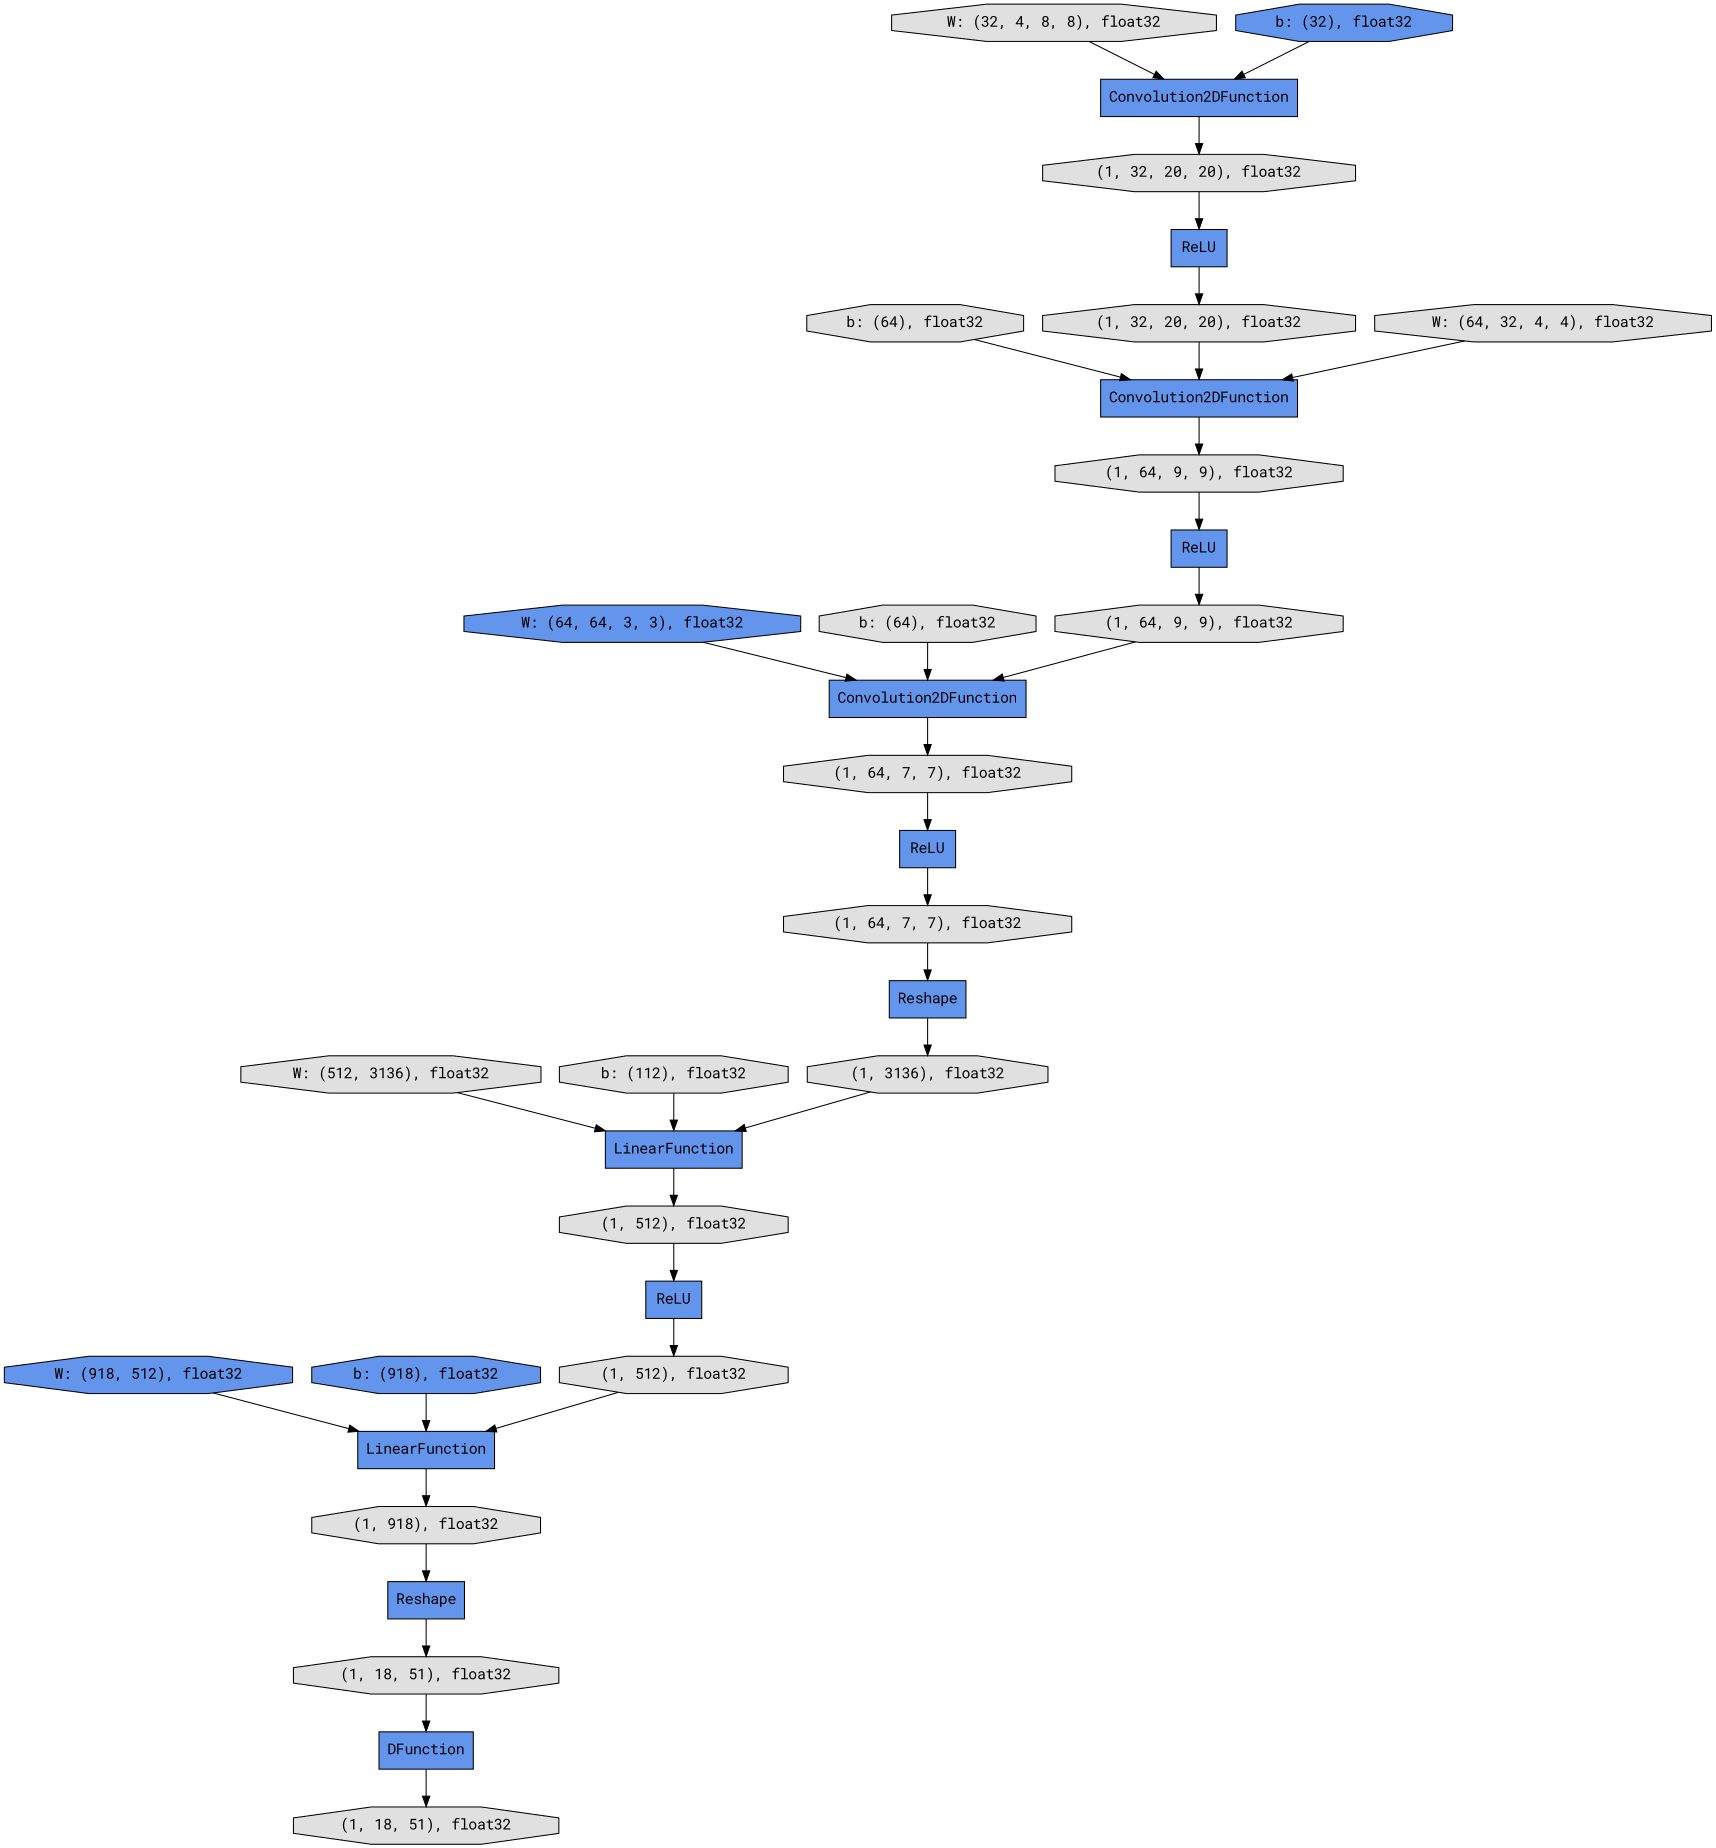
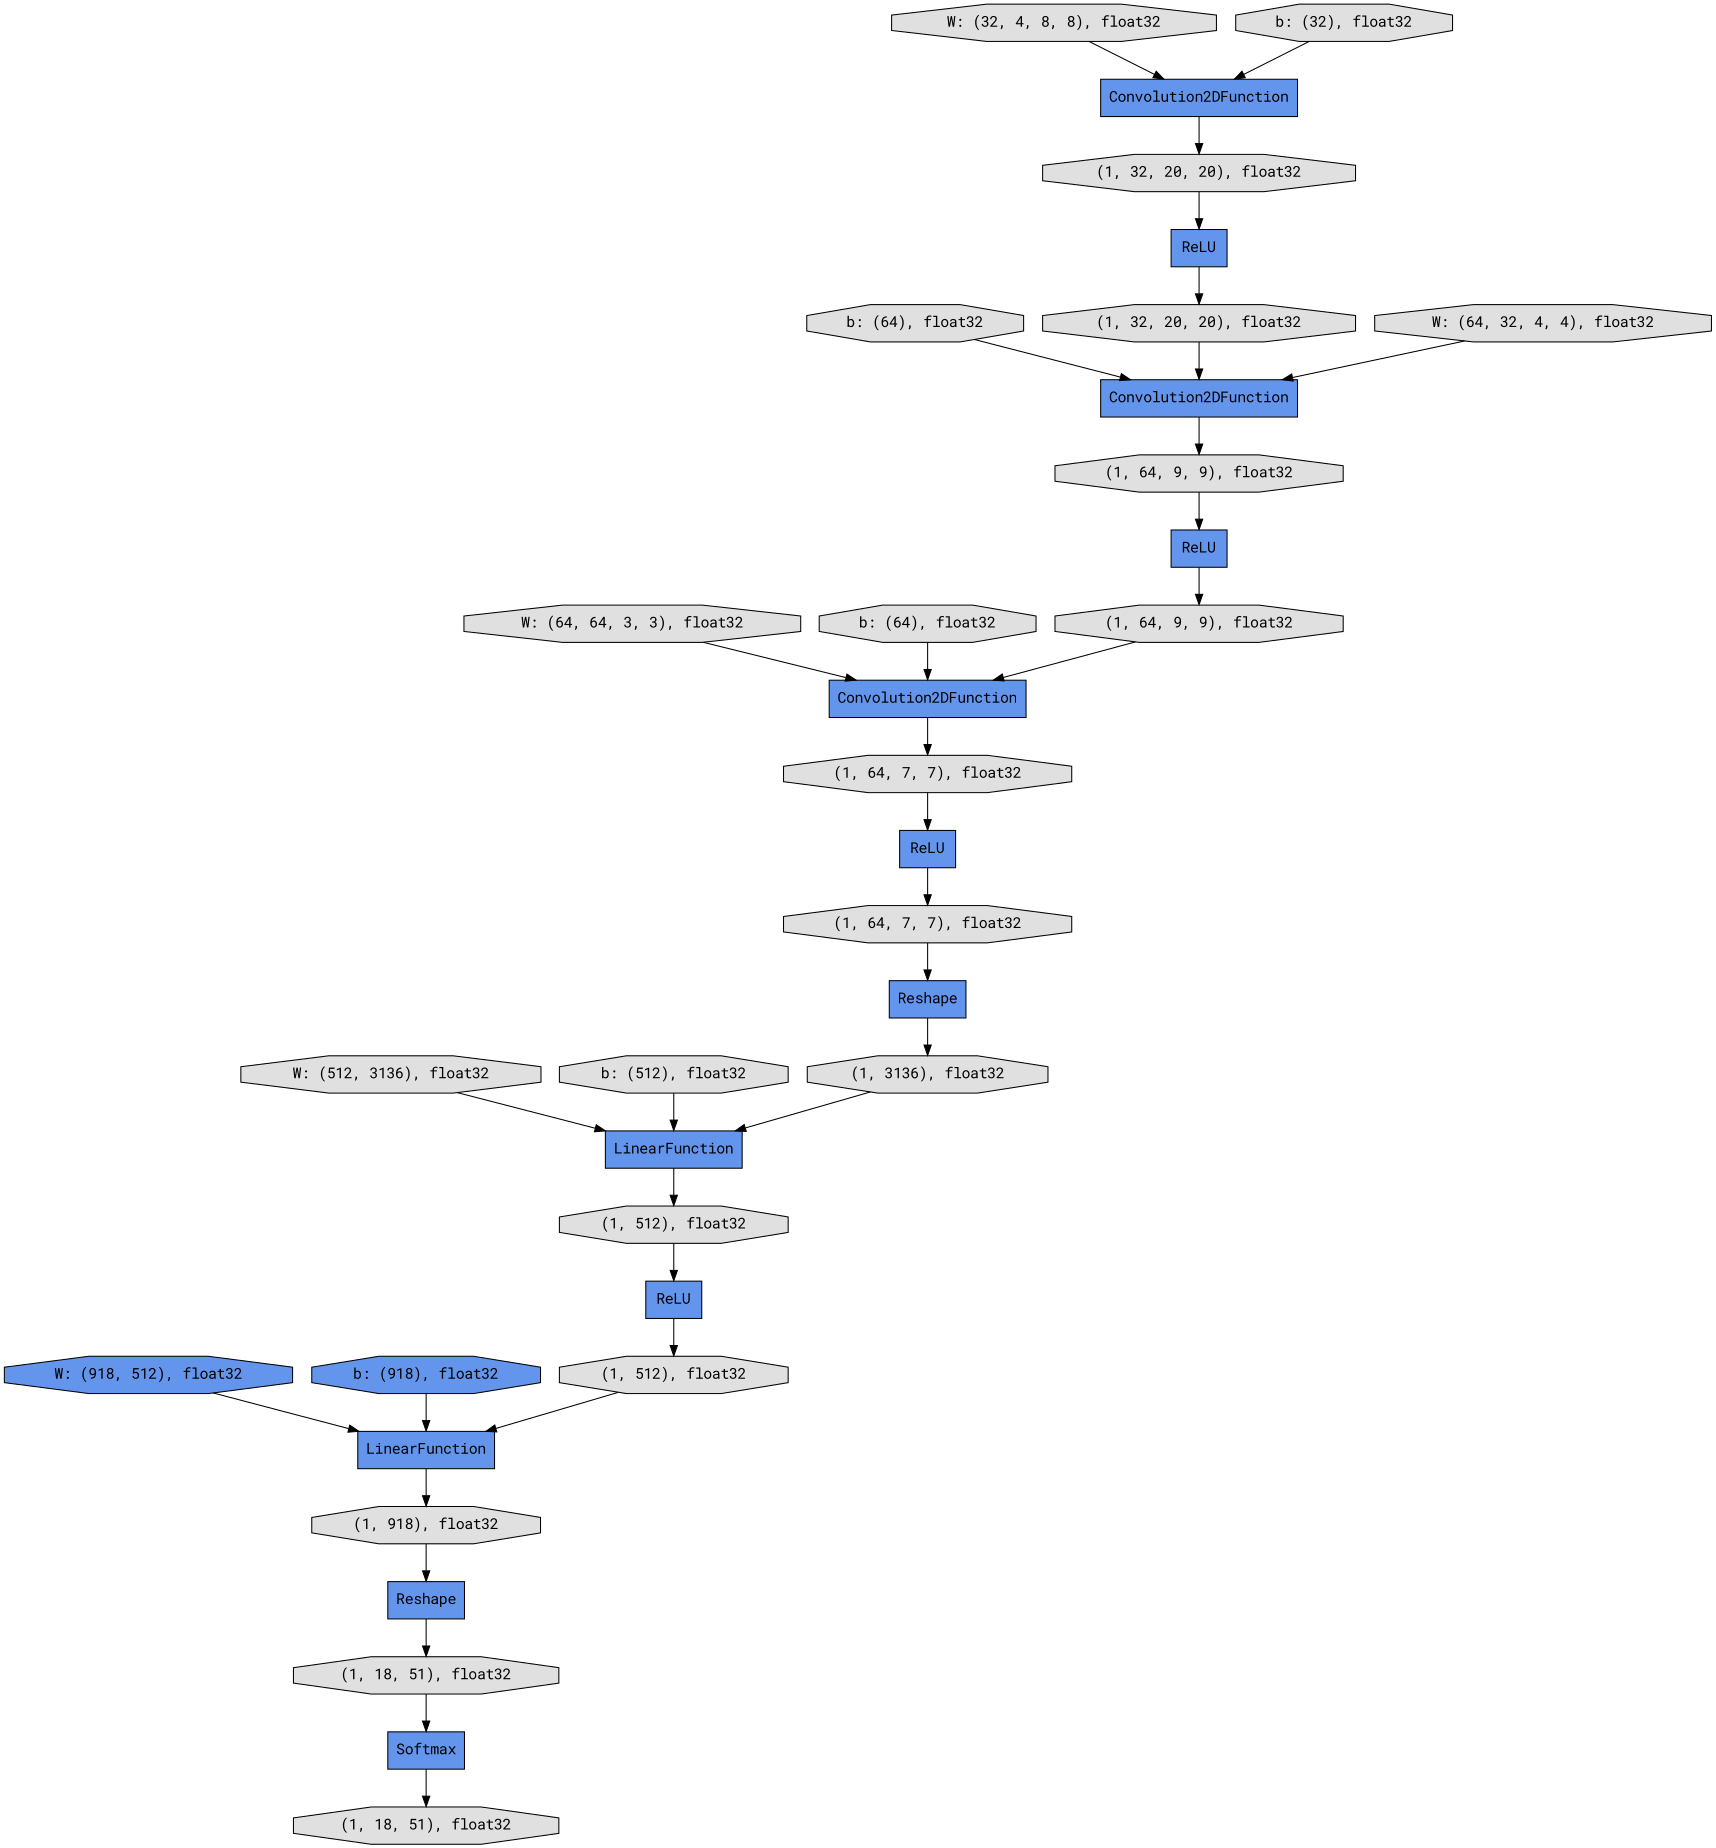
node "b: (32), float32": fillcolor #6495ed -> #e0e0e0
node "W: (64, 64, 3, 3), float32": fillcolor #6495ed -> #e0e0e0
node "b: (112), float32": label "b: (112), float32" -> "b: (512), float32"
node "DFunction": label "DFunction" -> "Softmax"
